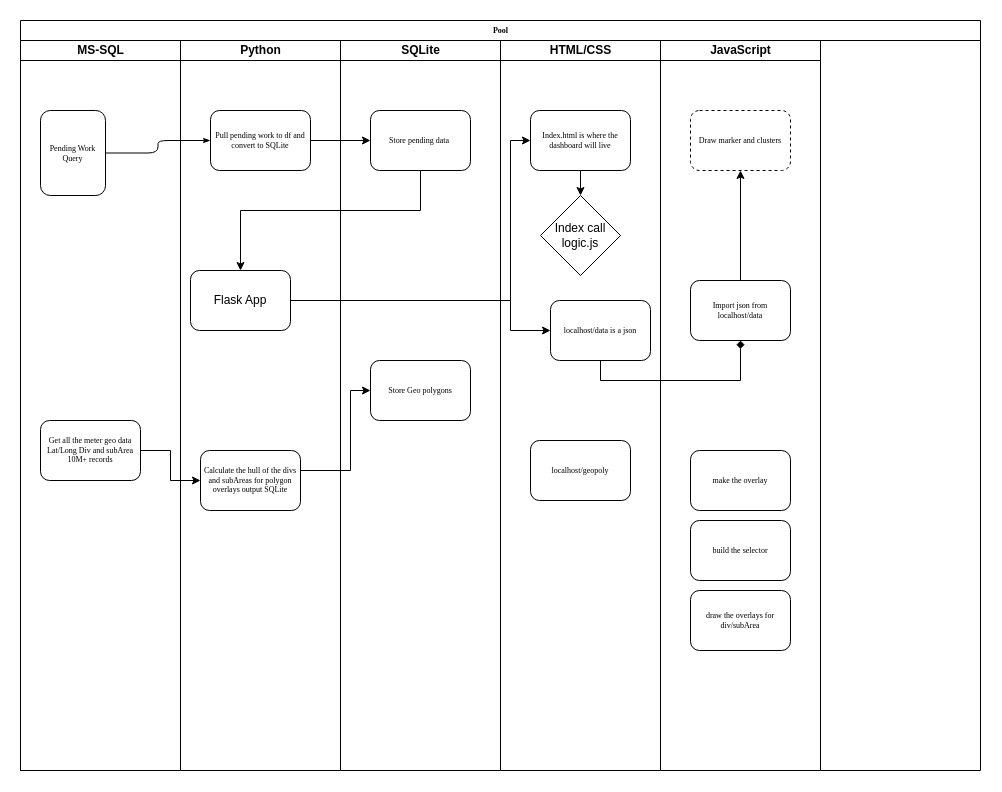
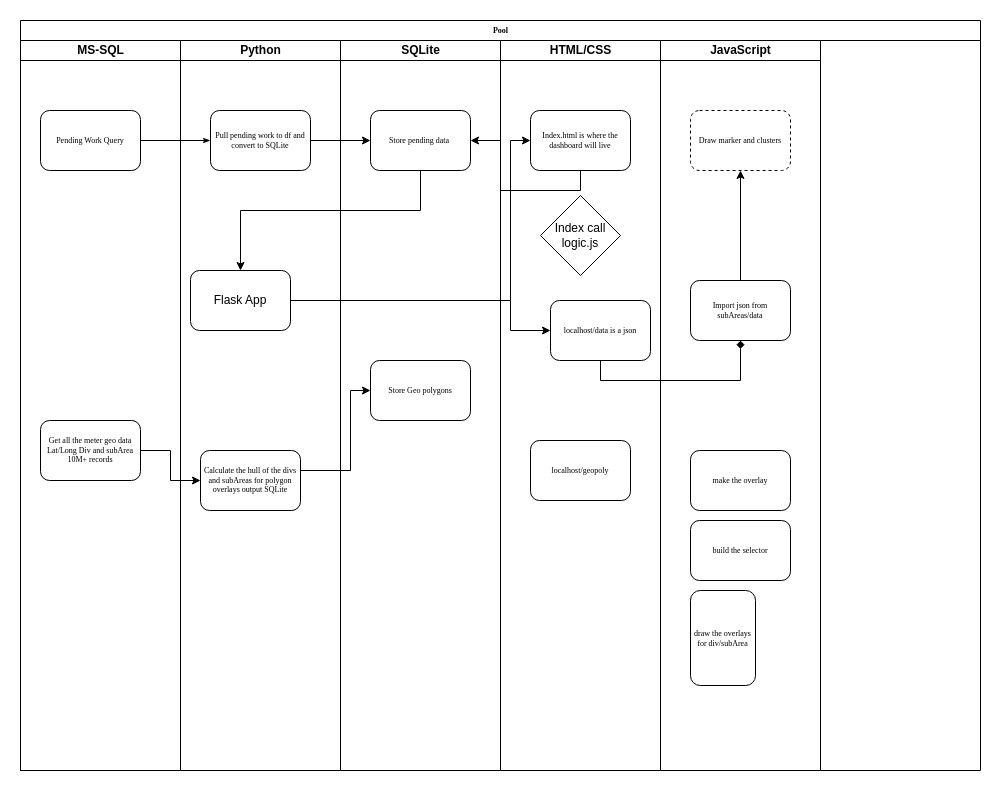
node "Pending Work Query": size 65x85 -> 100x60
edge "Index.html is where the dashboard will live" -> "Index call logic.js": now "Index.html is where the dashboard will live" -> "Store pending data"
node "Import json from localhost/data": label "Import json from localhost/data" -> "Import json from subAreas/data"
node "draw the overlays for div/subArea": size 100x60 -> 65x95
